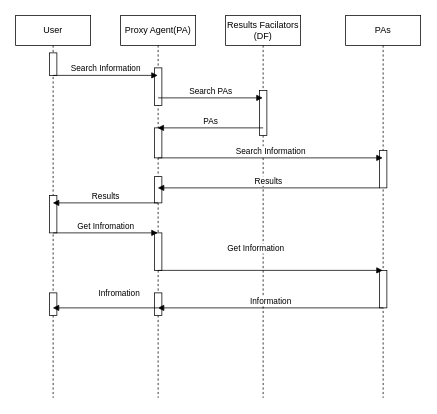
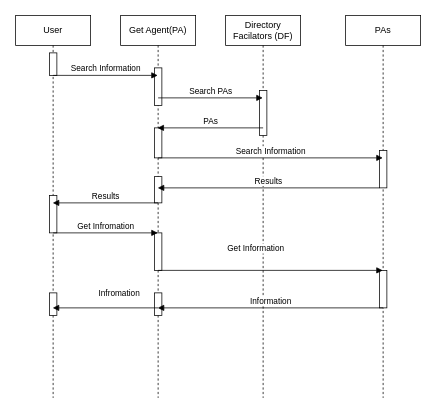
node "Proxy Agent(PA)": label "Proxy Agent(PA)" -> "Get Agent(PA)"
node "Results Facilators (DF)": label "Results Facilators (DF)" -> "Directory Facilators (DF)"
